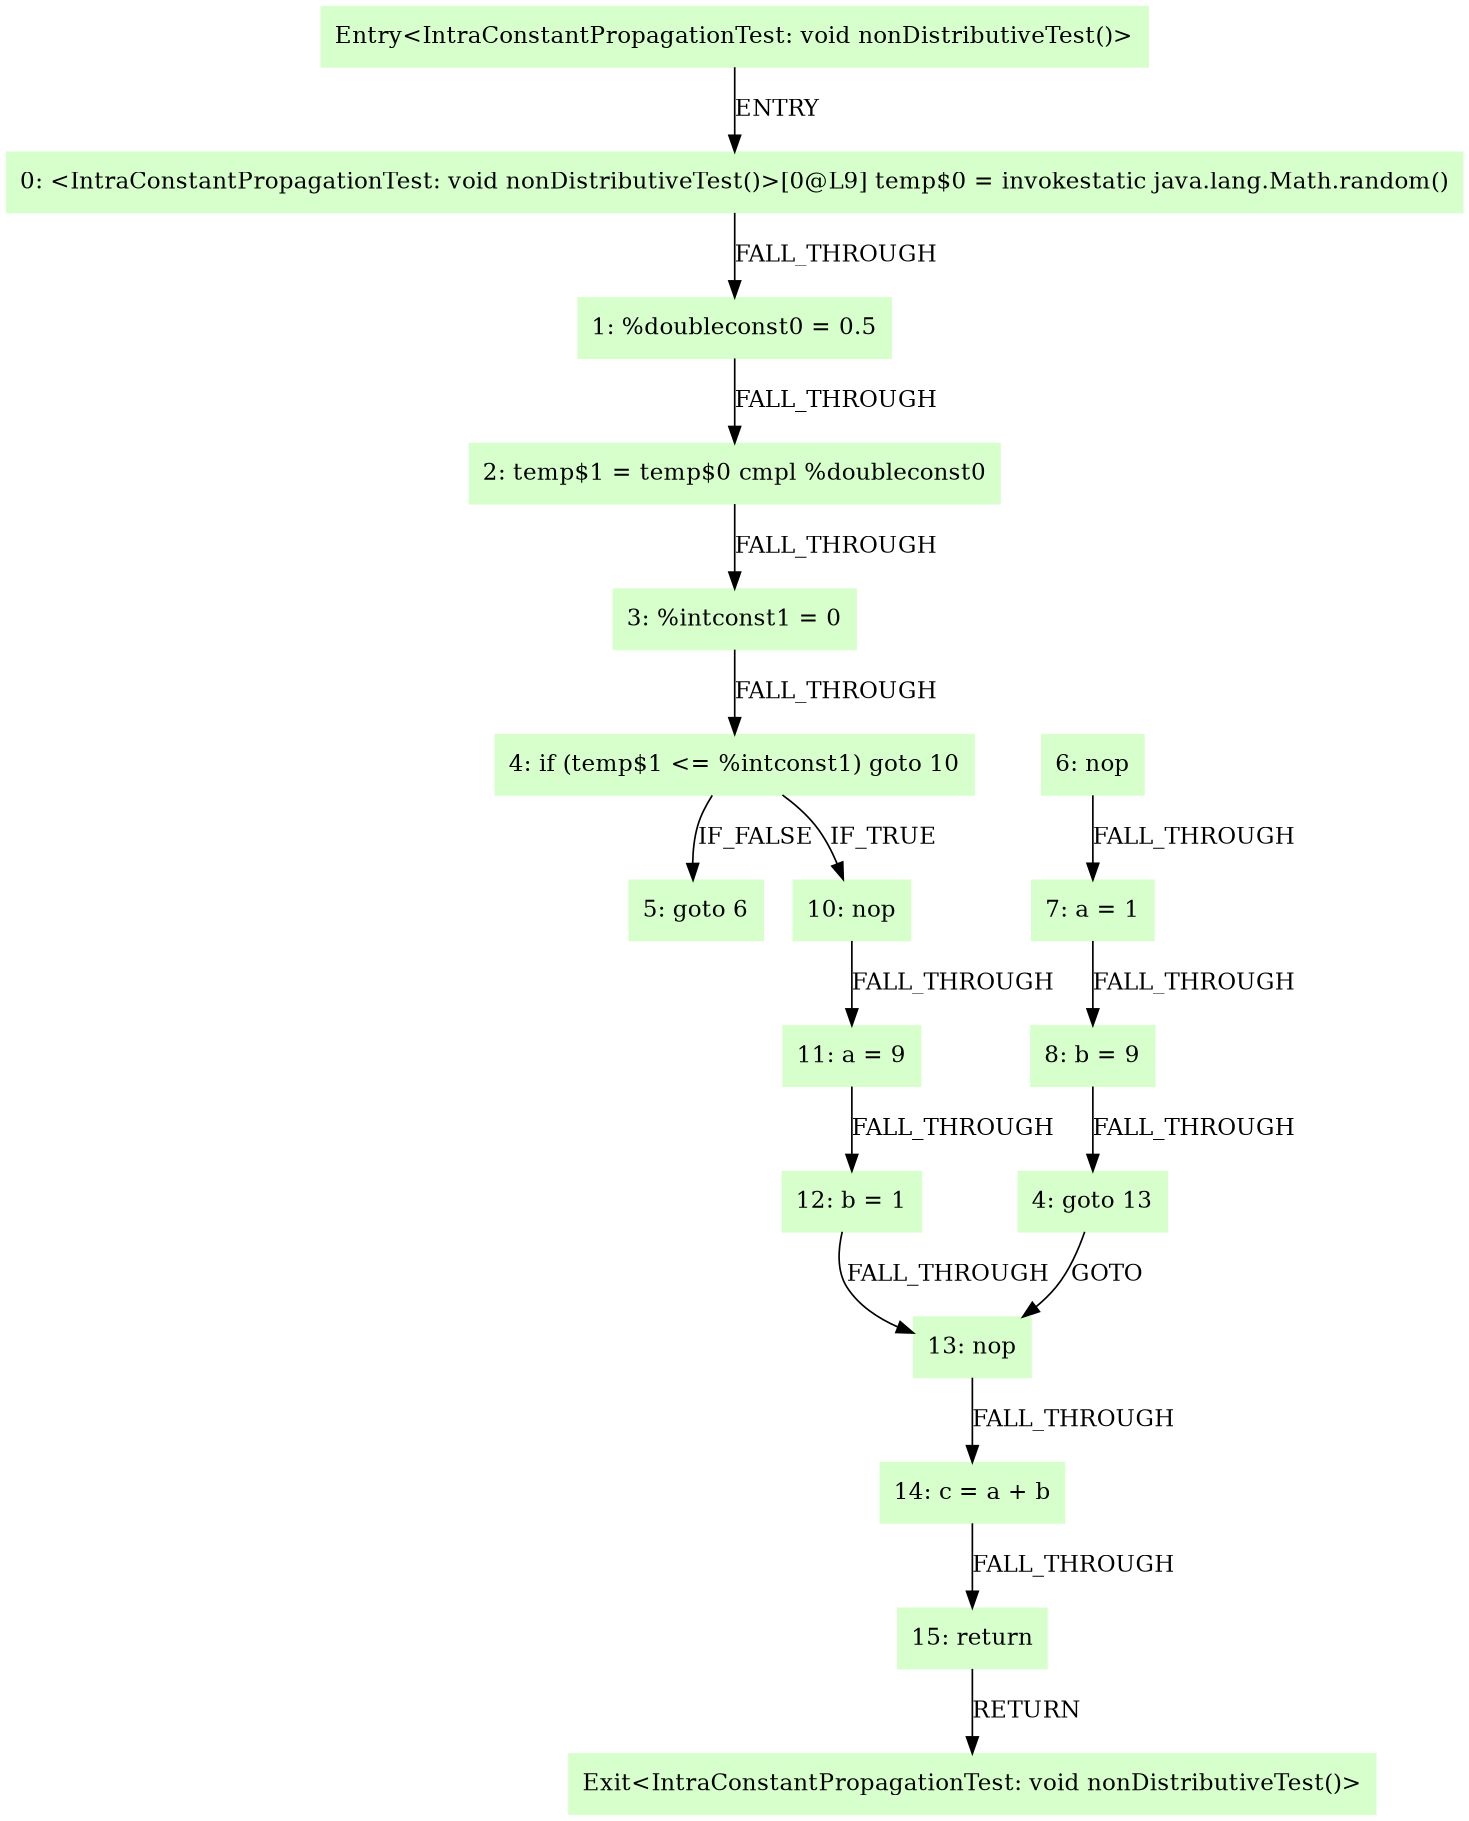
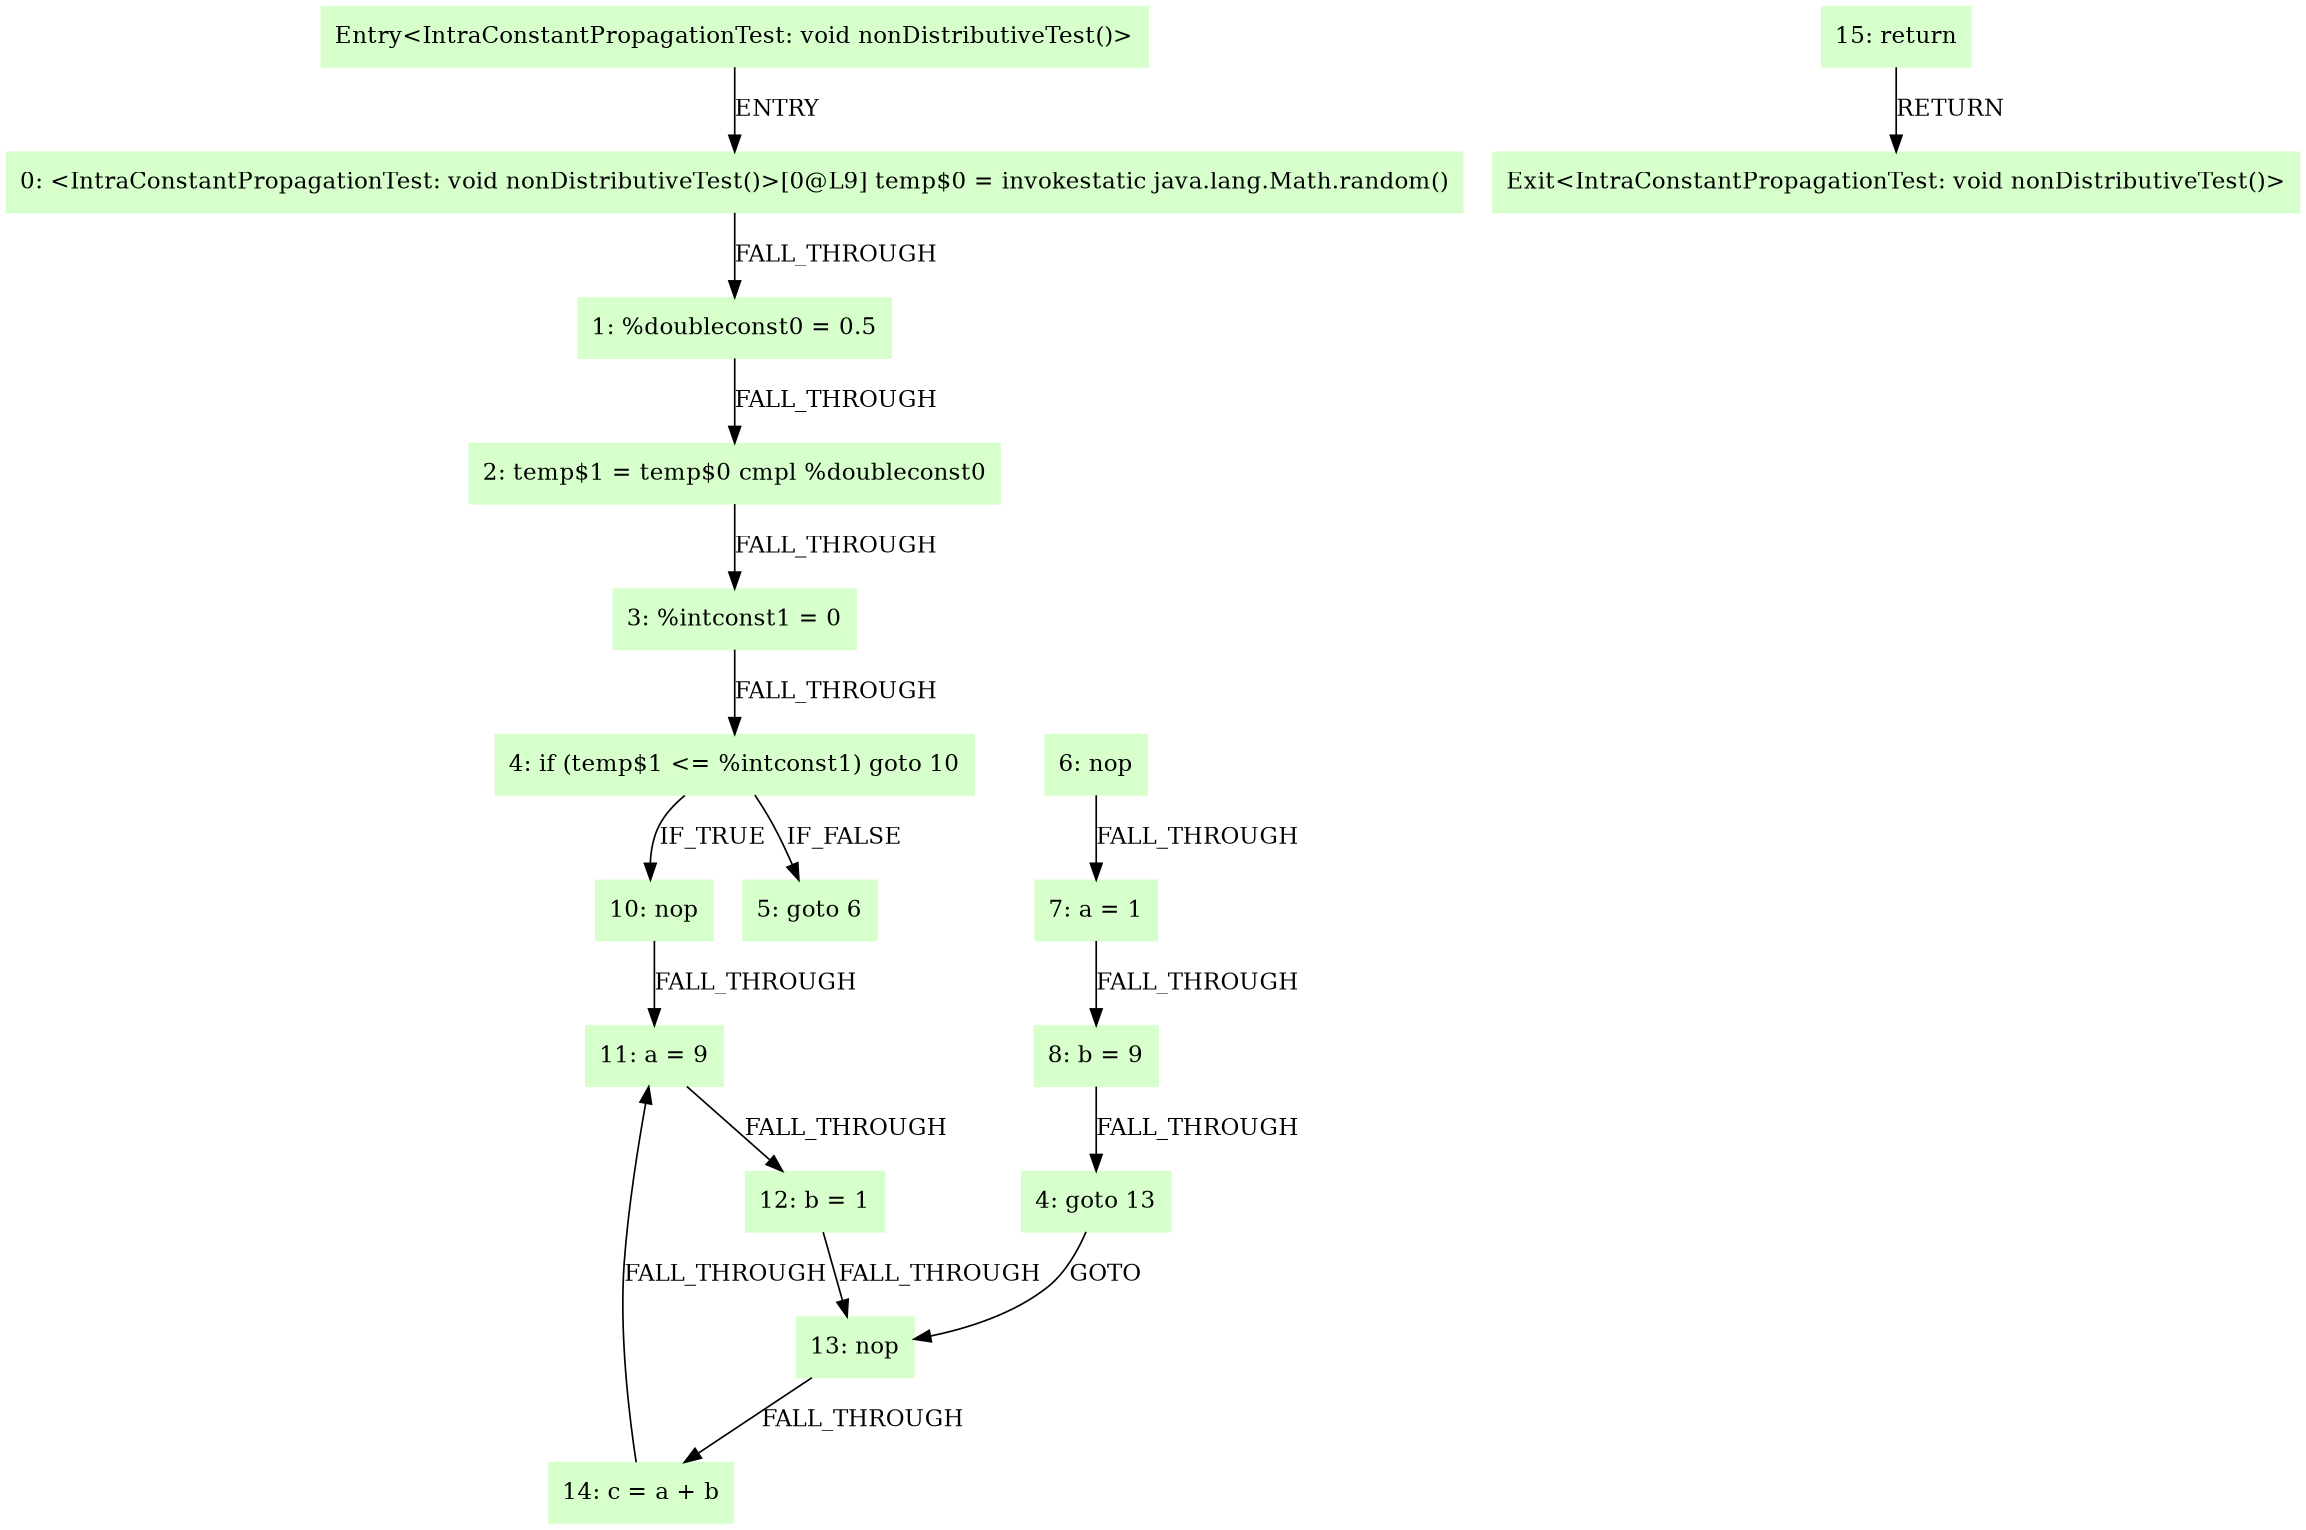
edge "14: c = a + b" -> "15: return": now "14: c = a + b" -> "11: a = 9"
